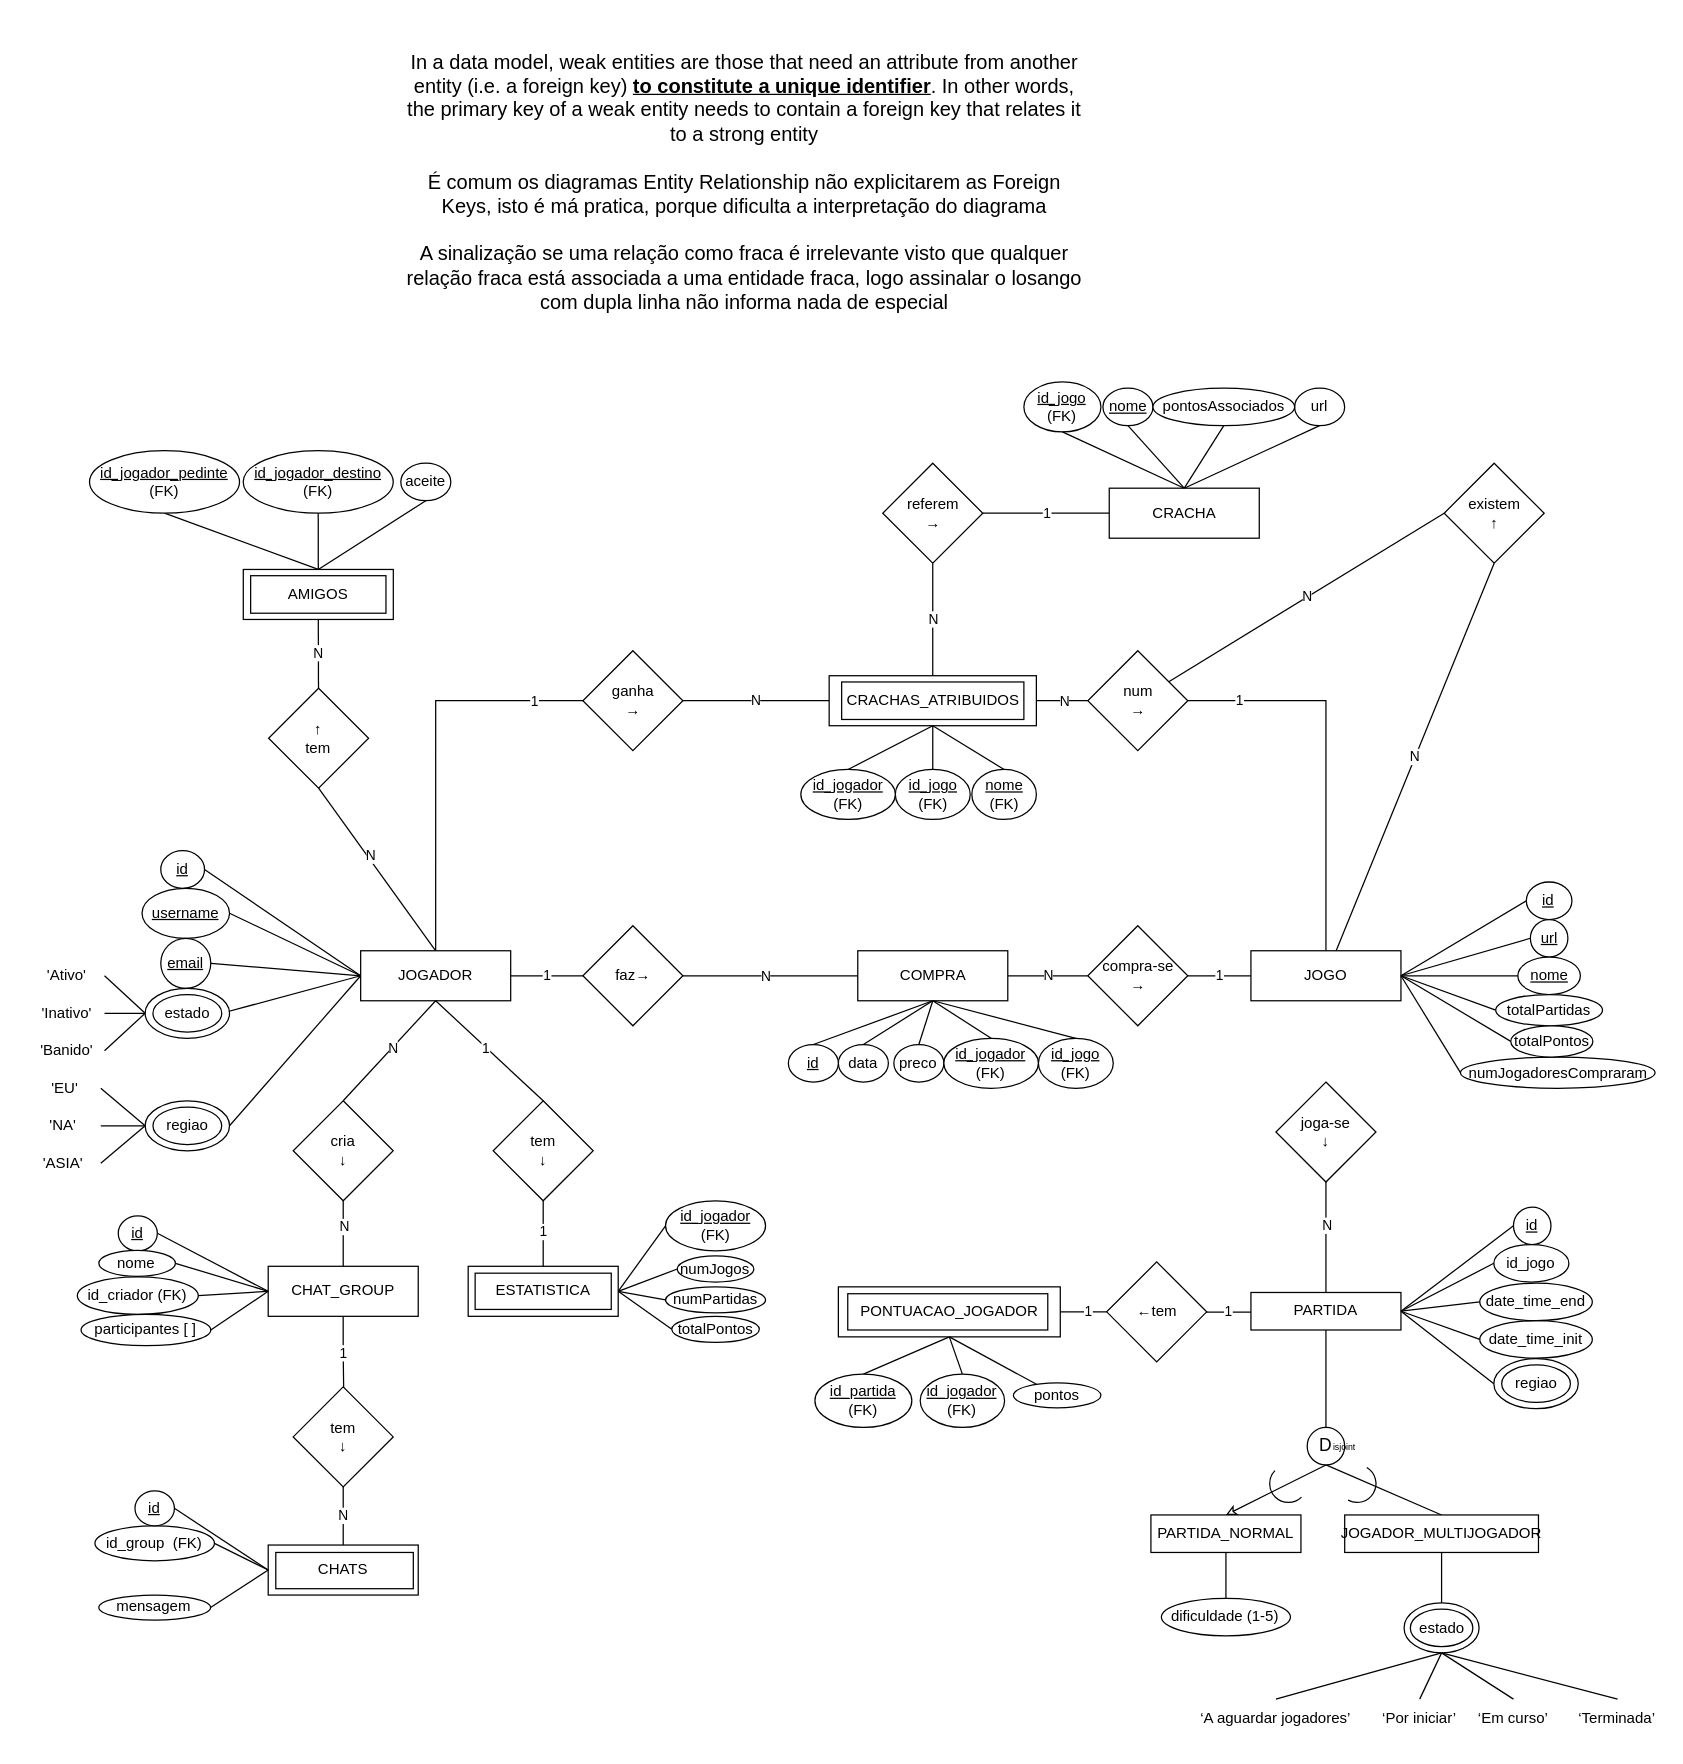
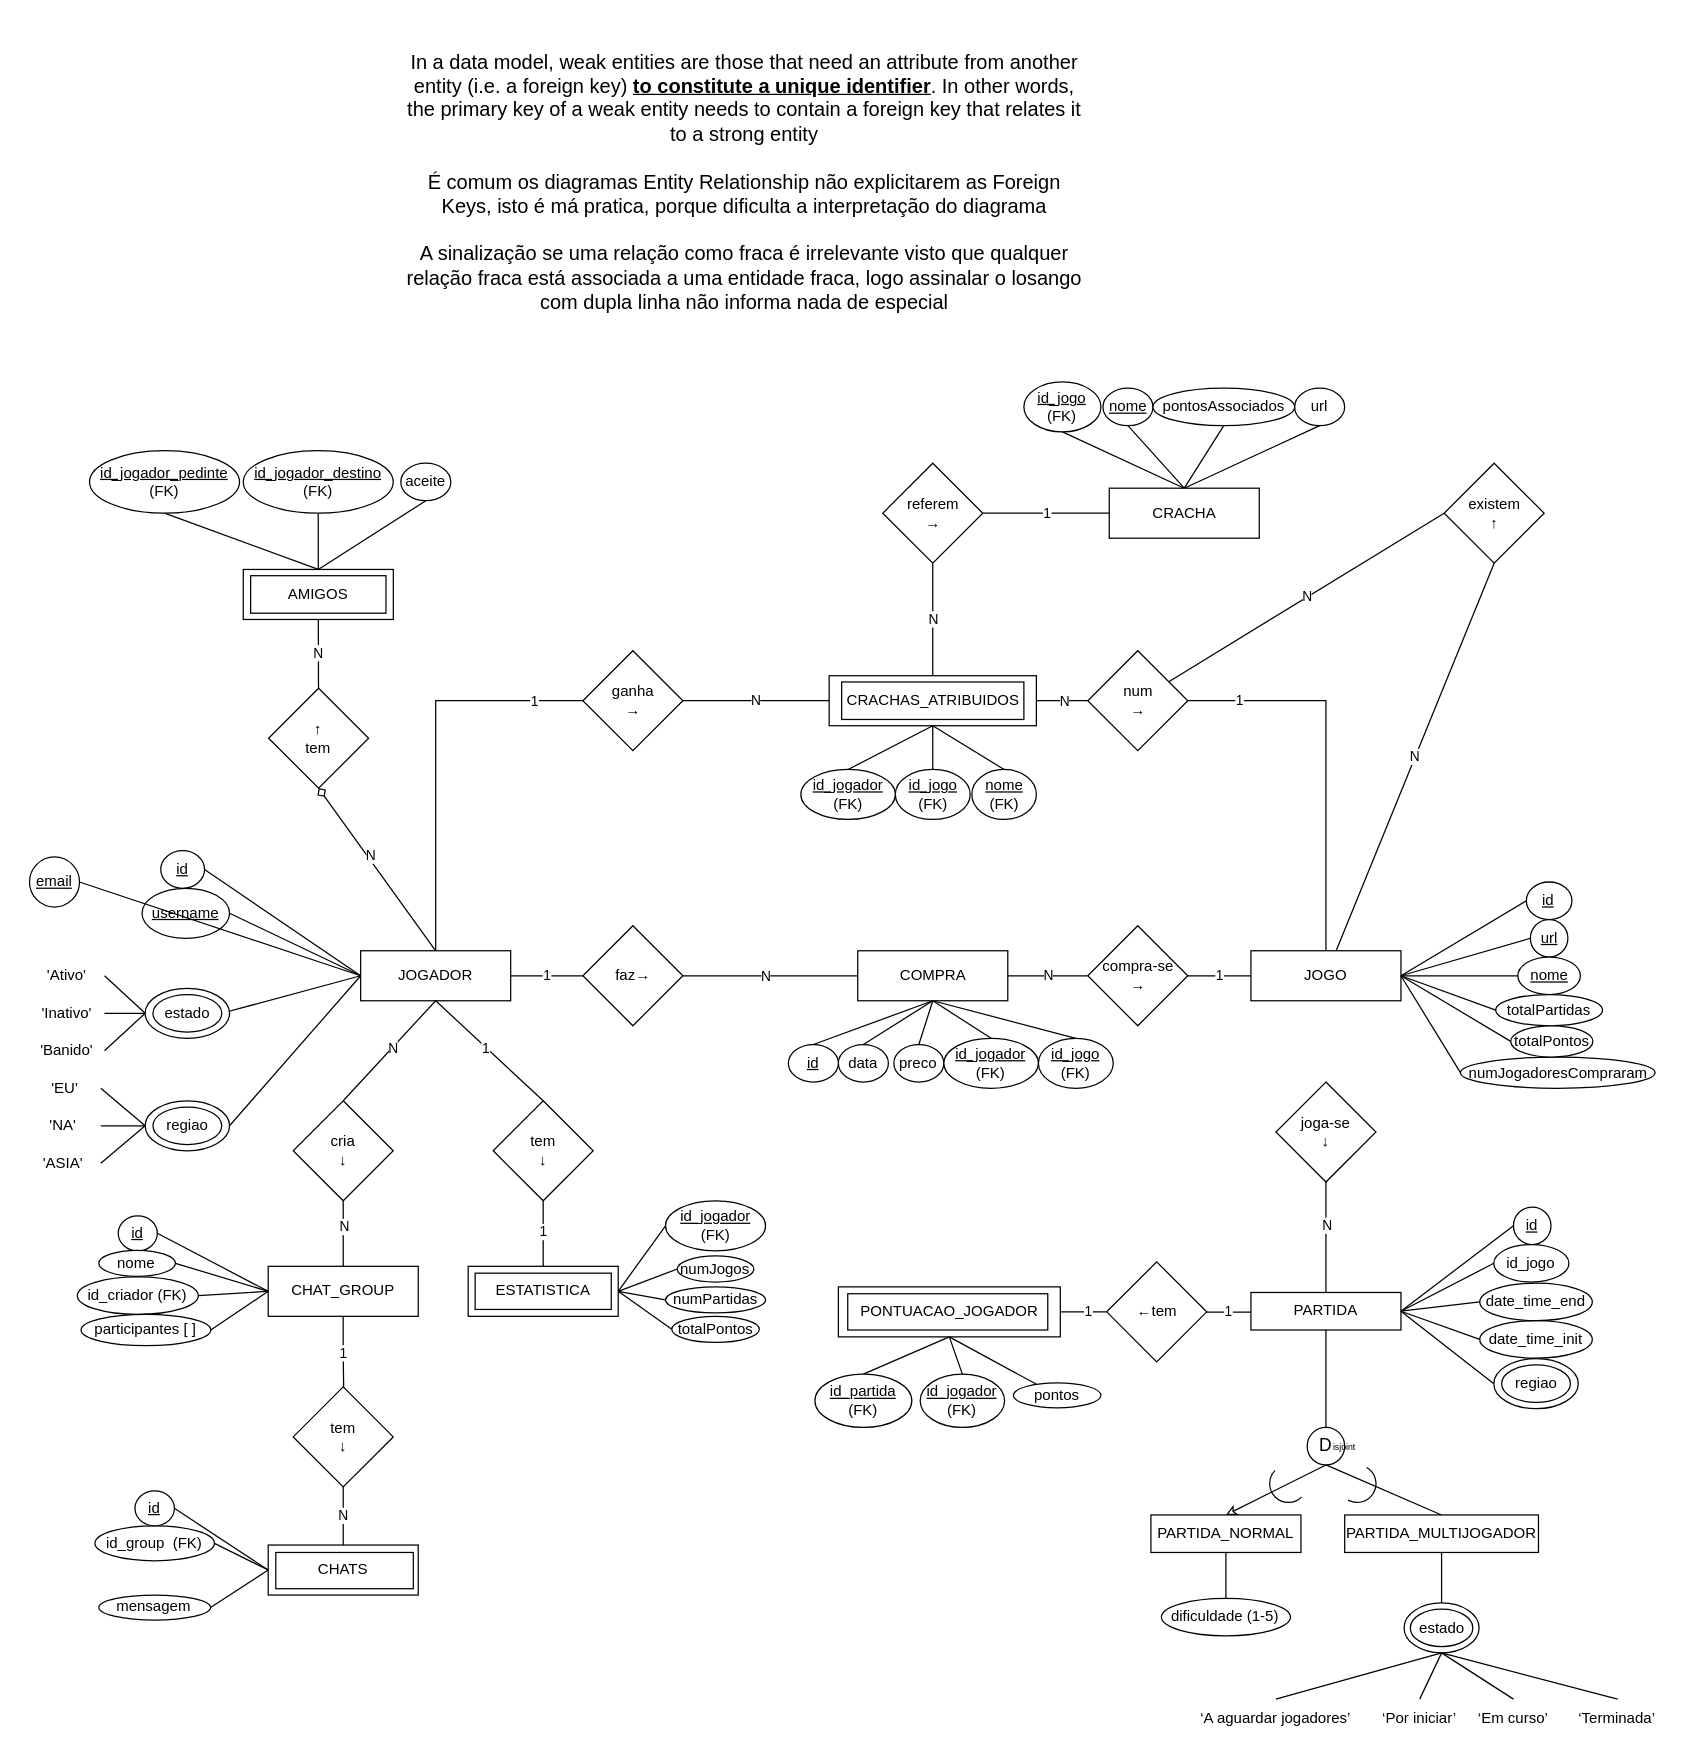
edge "↑ tem" -- "JOGADOR": arrowhead none -> diamond
node "email": moved (186, 963) -> (54, 882)
node "JOGADOR_MULTIJOGADOR": label "JOGADOR_MULTIJOGADOR" -> "PARTIDA_MULTIJOGADOR"
